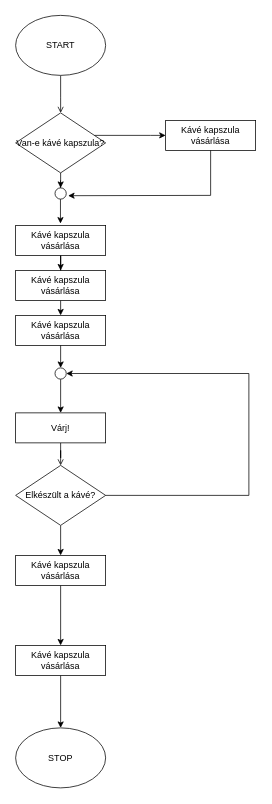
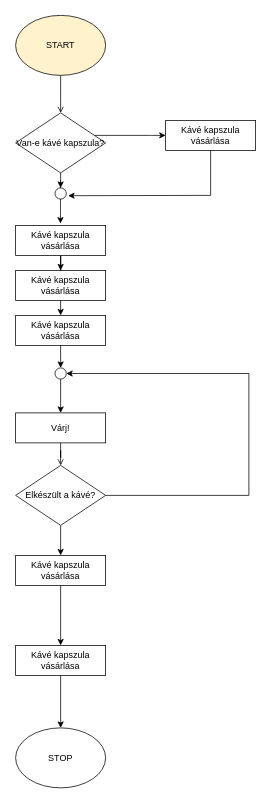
node "START": fillcolor #ffffff -> #fff2cc
